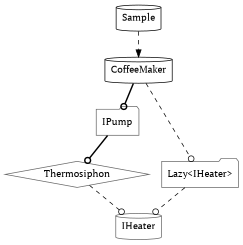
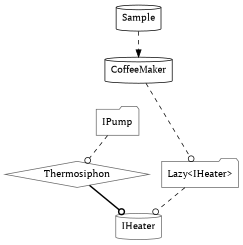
edge "CoffeeMaker" -> "IPump": removed
edge "IPump" -> "Thermosiphon": style bold -> dashed
edge "Thermosiphon" -> "IHeater": style dashed -> bold
